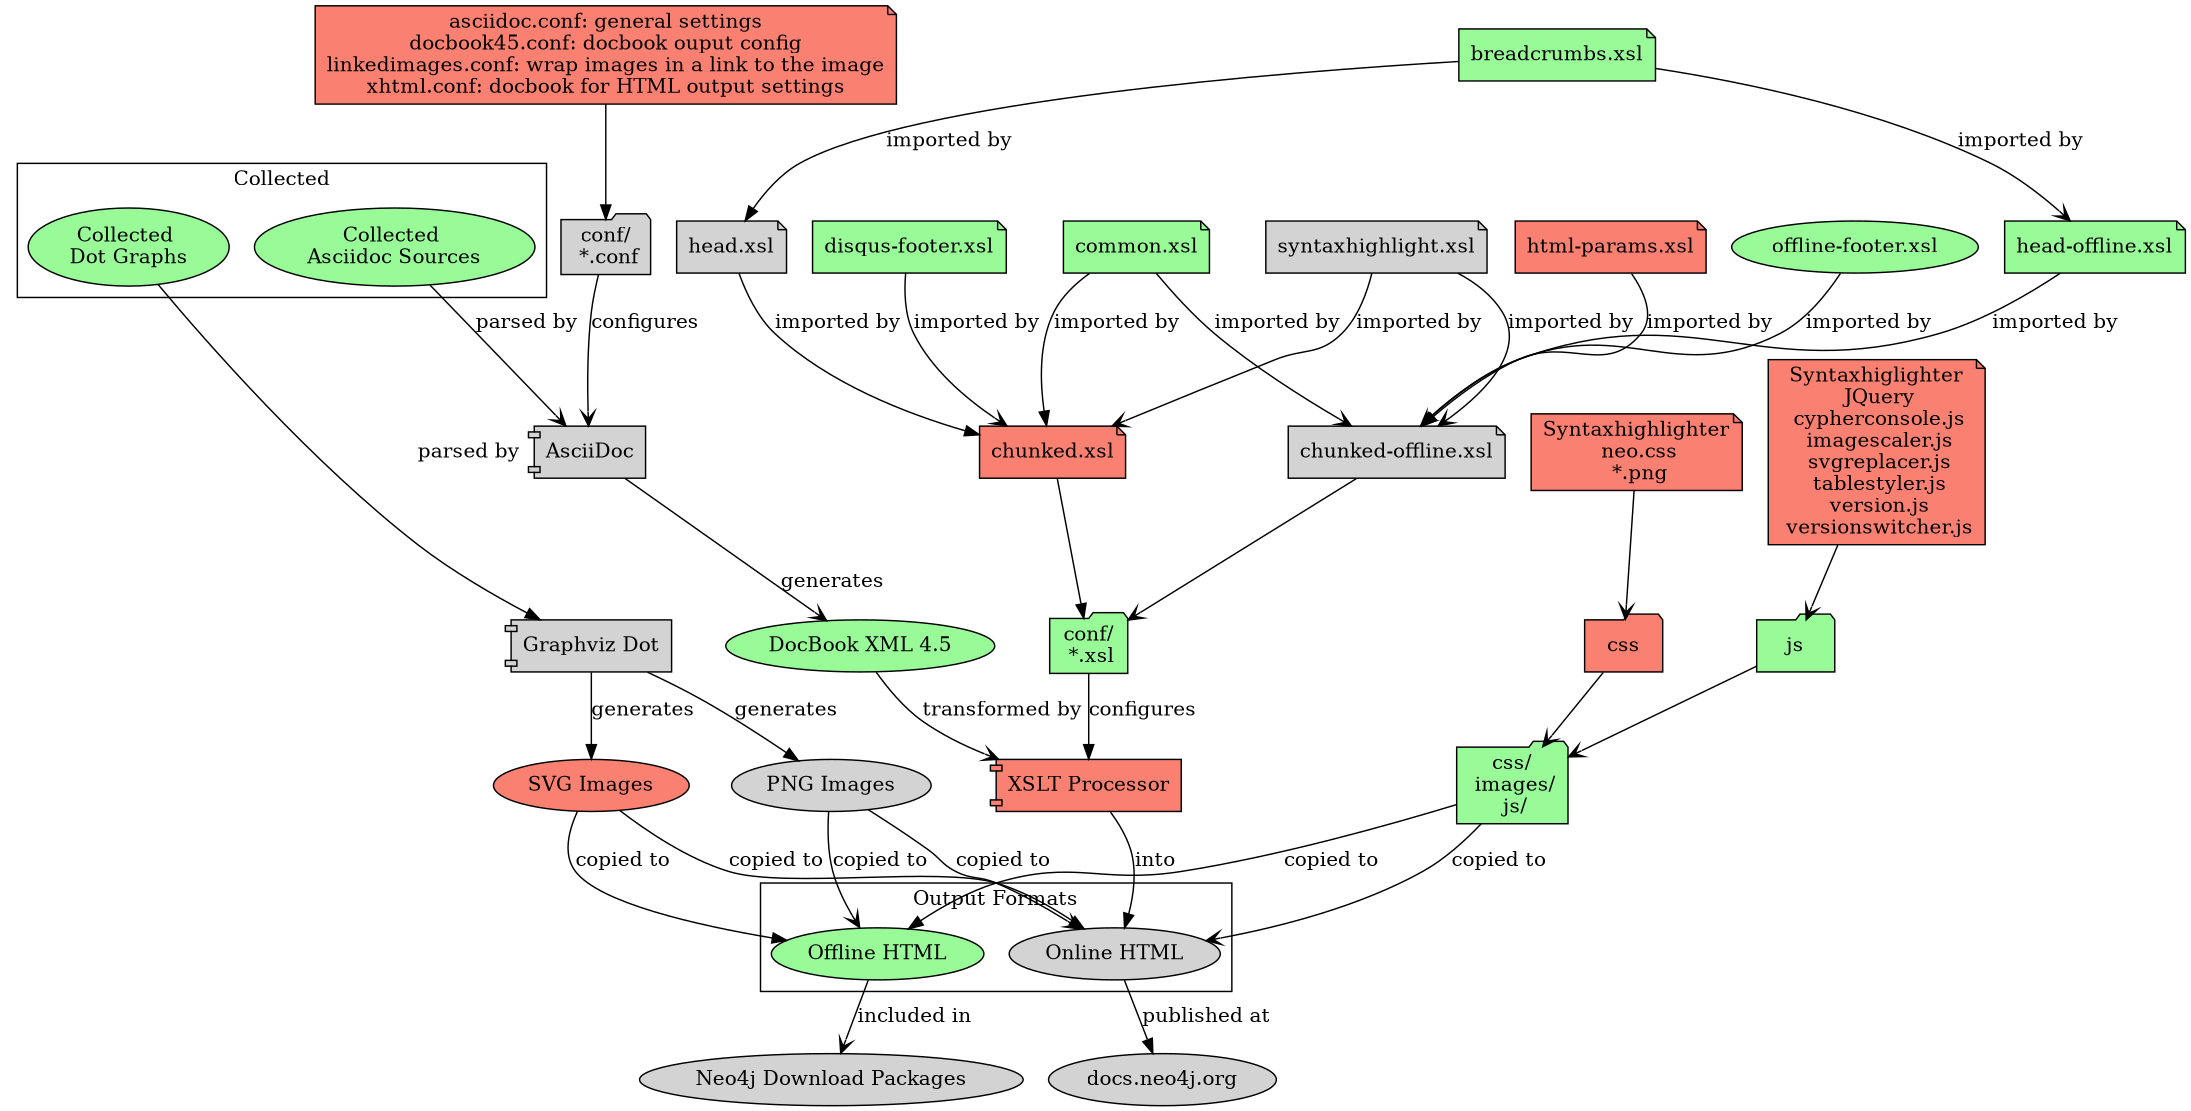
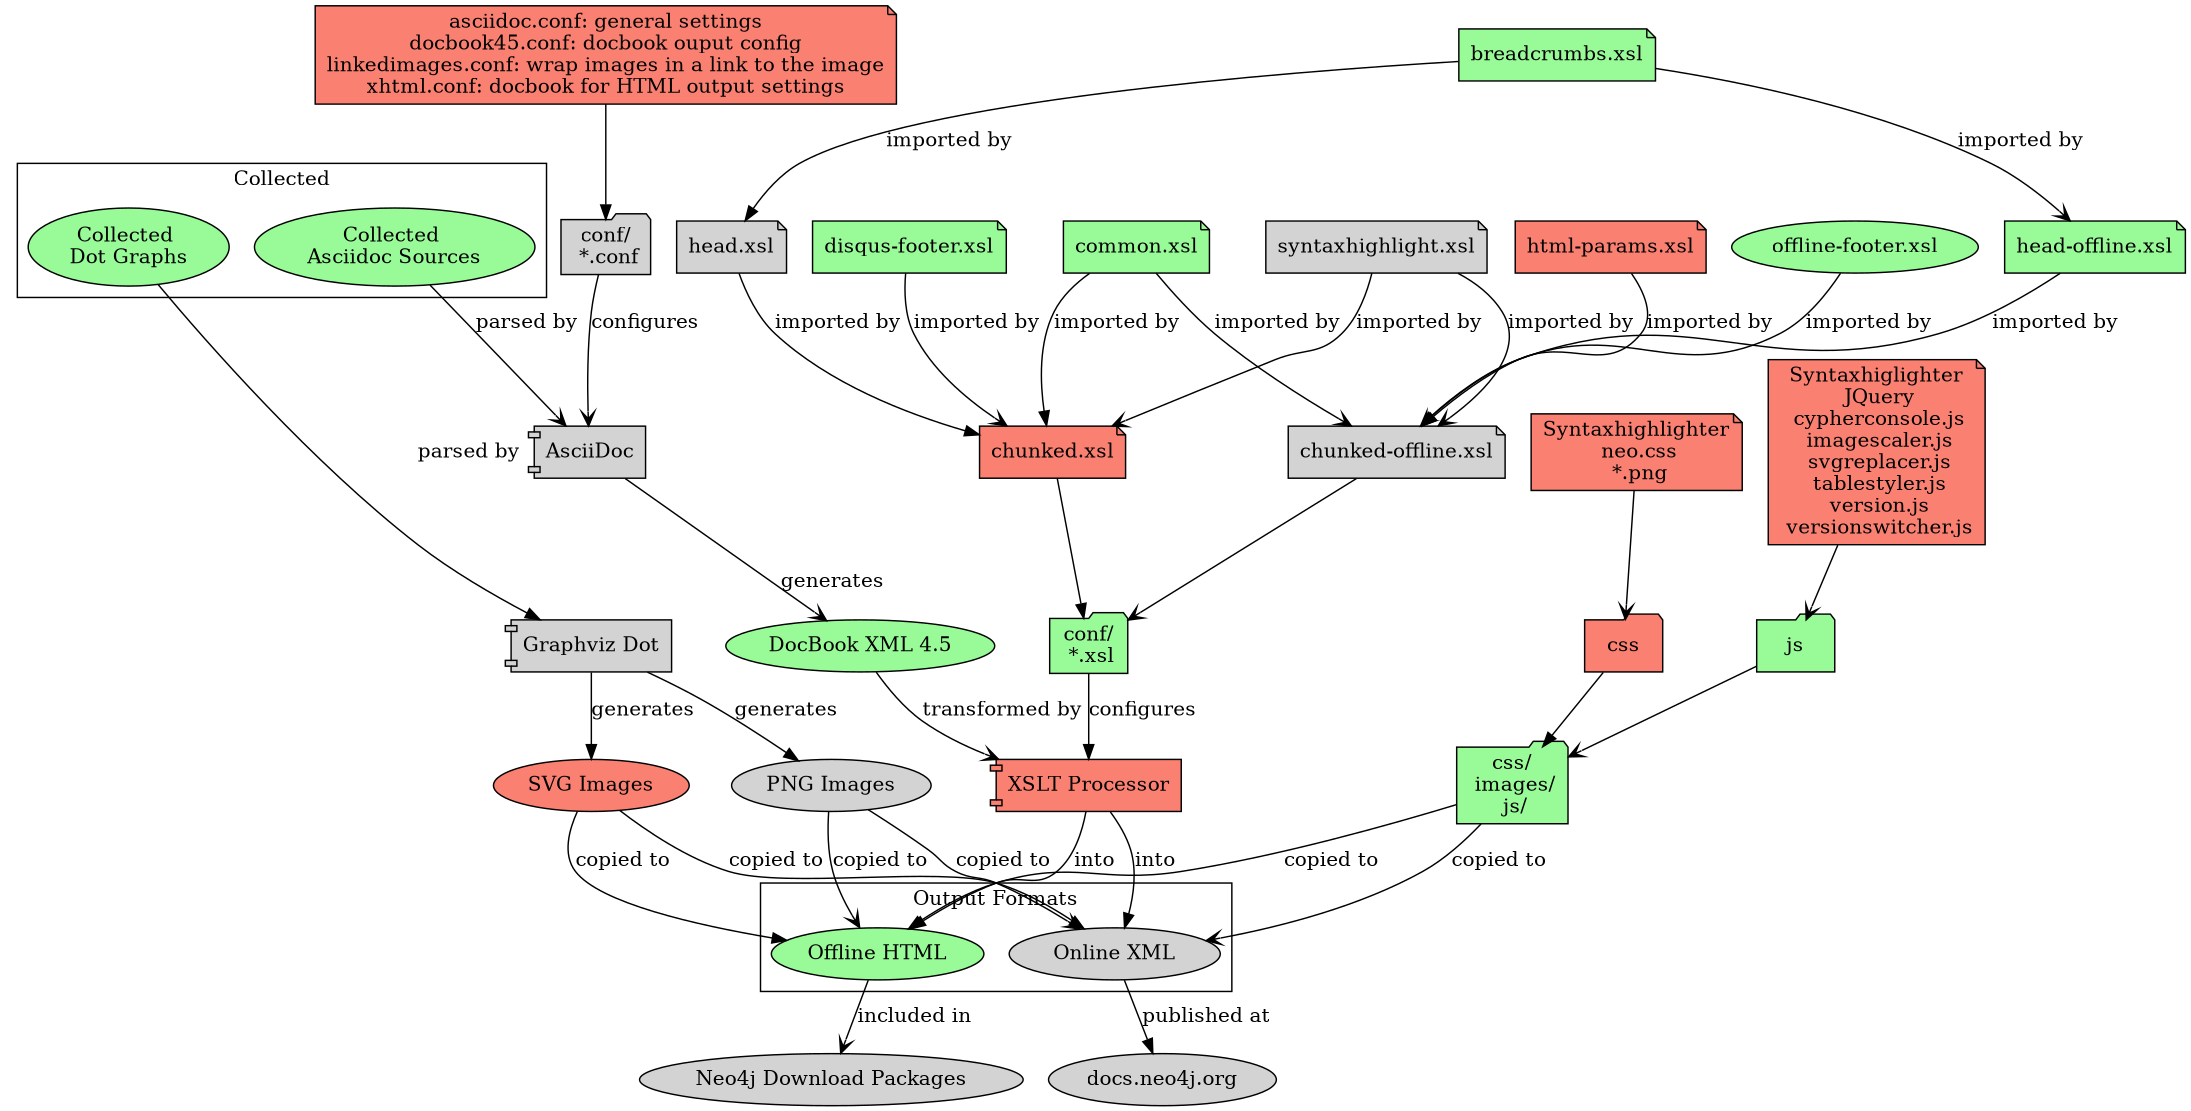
edge "css" -> "css/ images/ js/": arrowhead vee -> normal
edge "XSLT Processor" -> "Offline HTML": added, label "into"
node "Online HTML": label "Online HTML" -> "Online XML"
